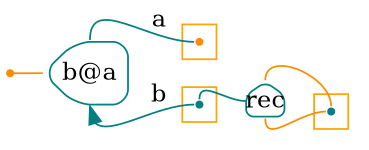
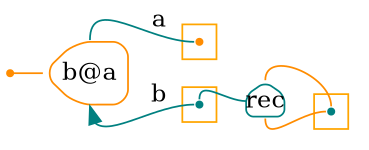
node "b@a": color teal -> darkorange
